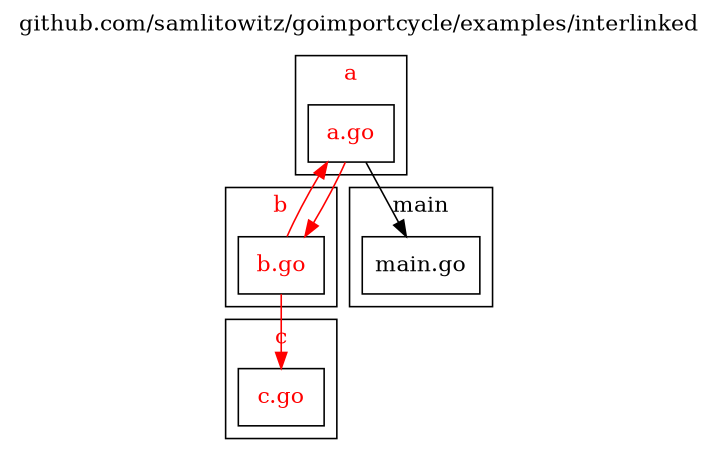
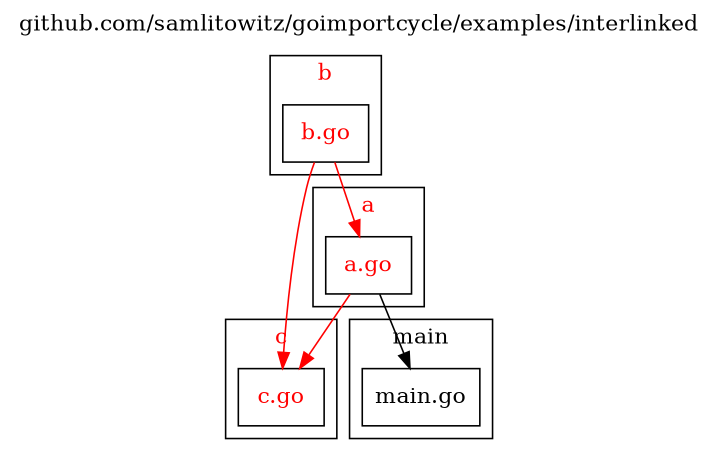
edge "a.go" -> "b.go": now "a.go" -> "c.go"
